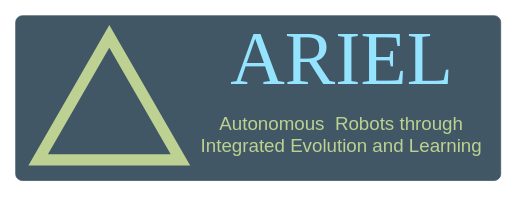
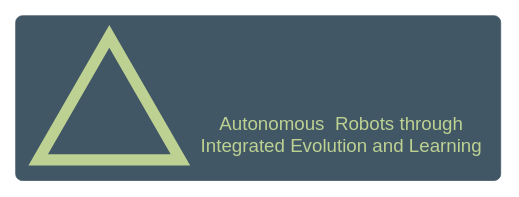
node "ARIEL": removed
